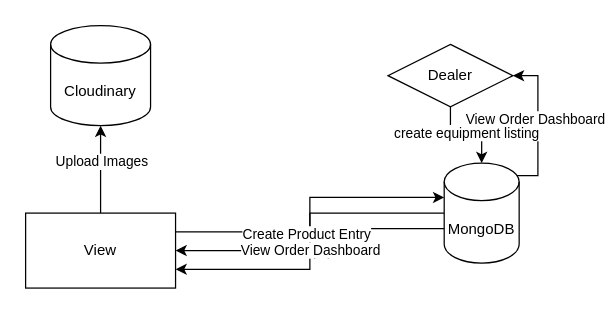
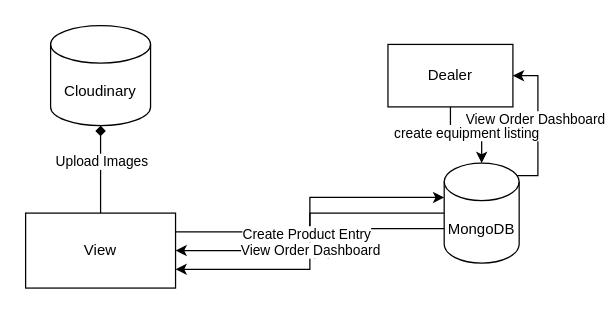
node "Dealer": shape diamond -> rectangle
edge "View" -> "Cloudinary": arrowhead classic -> diamond
